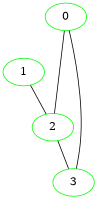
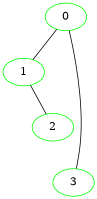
edge "0" -- "2": now "0" -- "1"
edge "2" -- "3": removed
